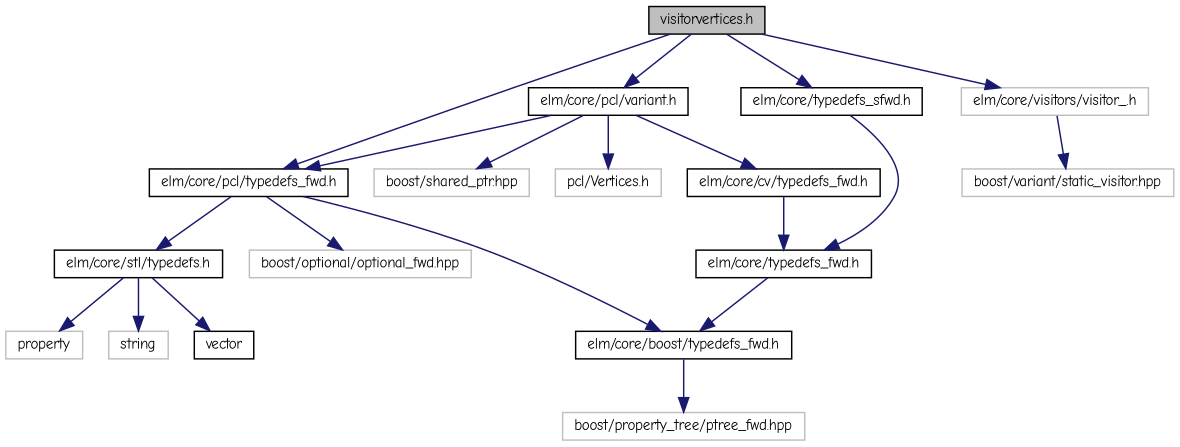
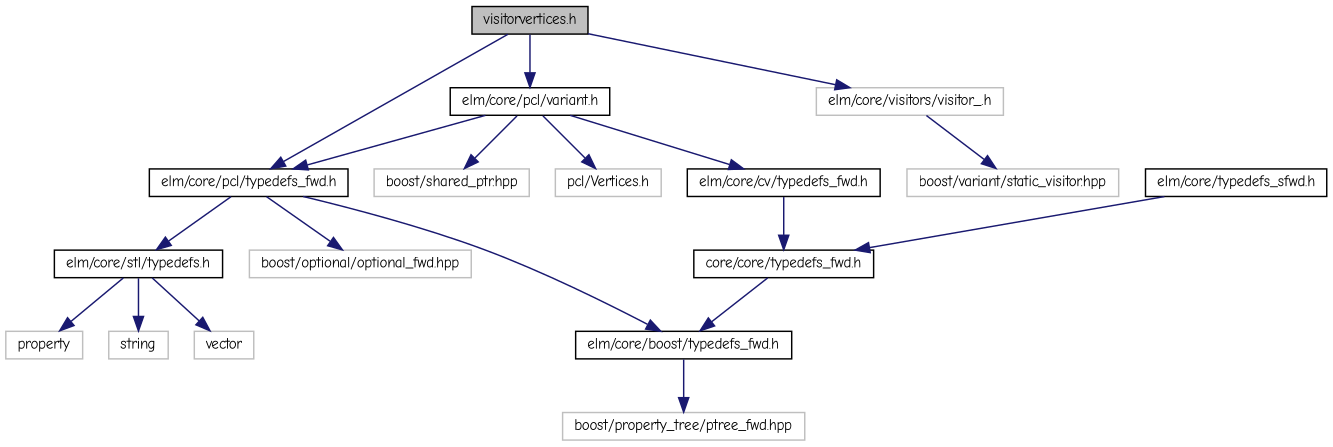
edge "visitorvertices.h" -> "elm/core/typedefs_sfwd.h": removed
node "elm/core/typedefs_fwd.h": label "elm/core/typedefs_fwd.h" -> "core/core/typedefs_fwd.h"
node "vector": color black -> grey75
